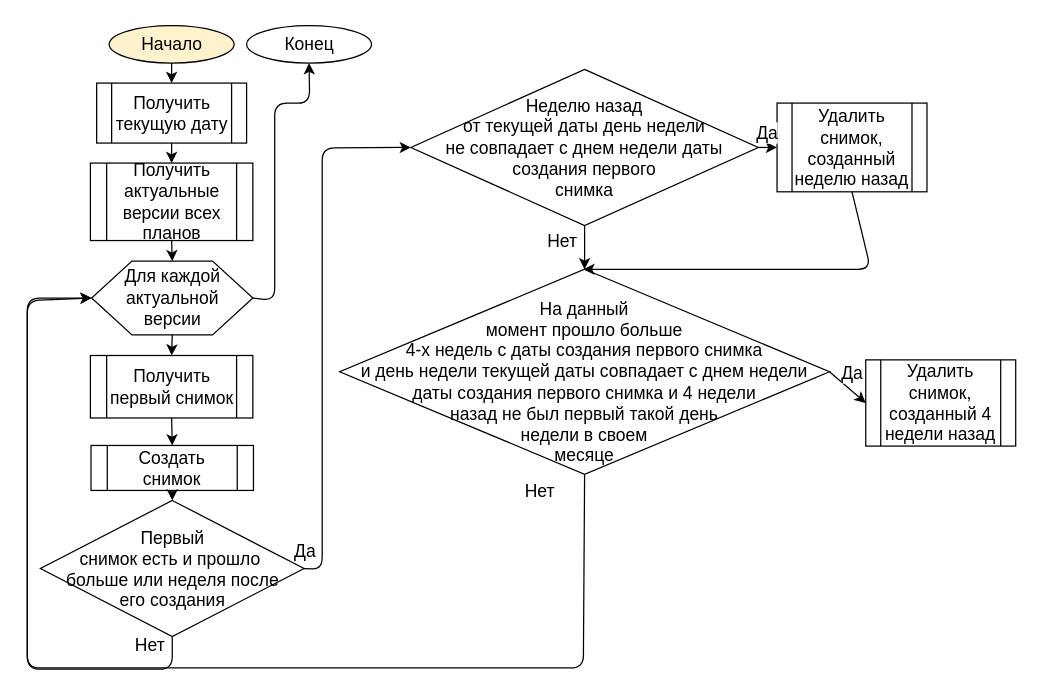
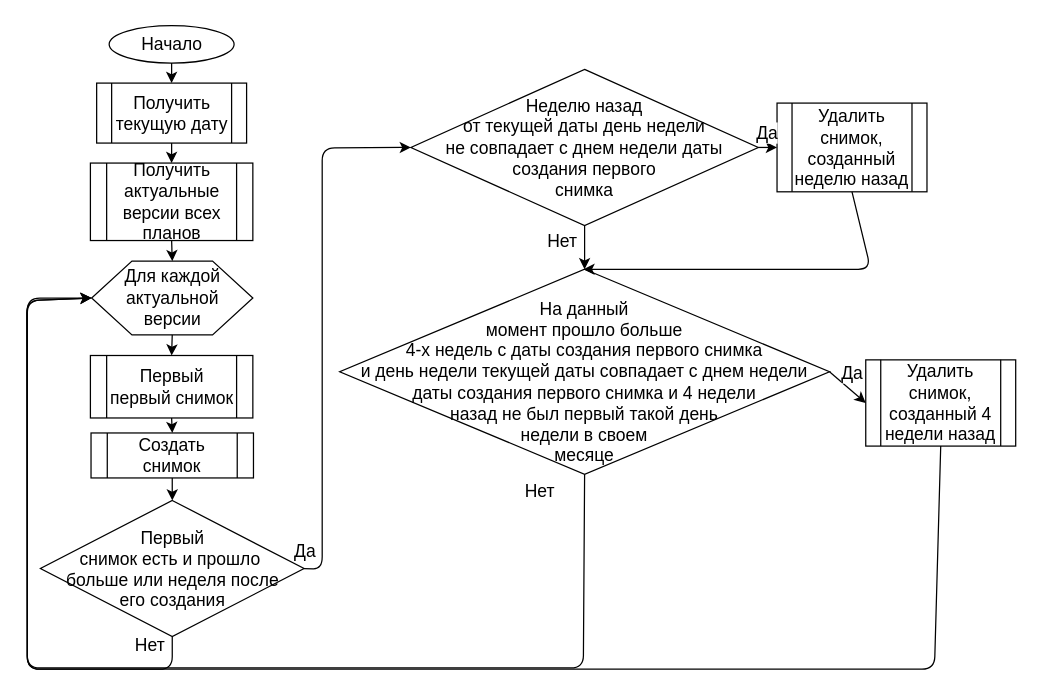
node "Начало": fillcolor #fff2cc -> #ffffff
node "Конец": removed
edge "Для каждой актуальной версии" -> "Конец": removed
node "Получить первый снимок": label "Получить первый снимок" -> "Первый первый снимок"
node "Создать снимок": moved (172, 468) -> (172, 456)
edge "Удалить снимок, созданный 4 недели назад" -> "Для каждой актуальной версии": added
